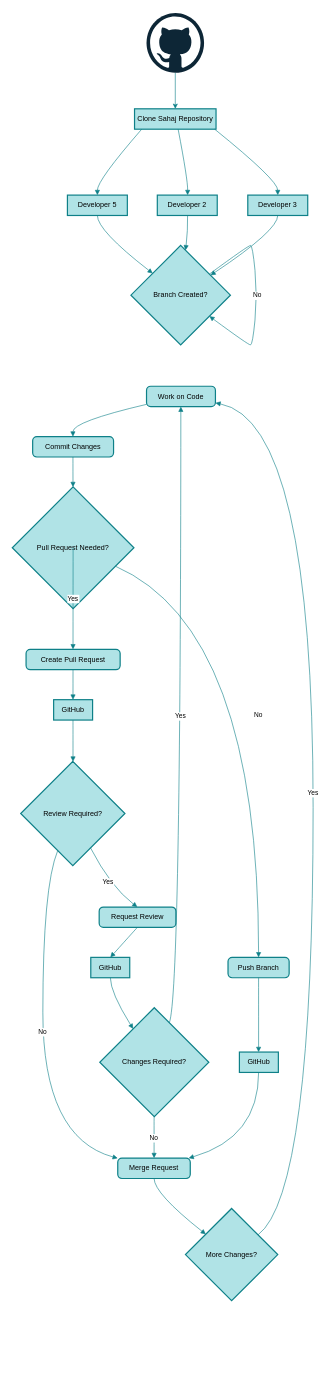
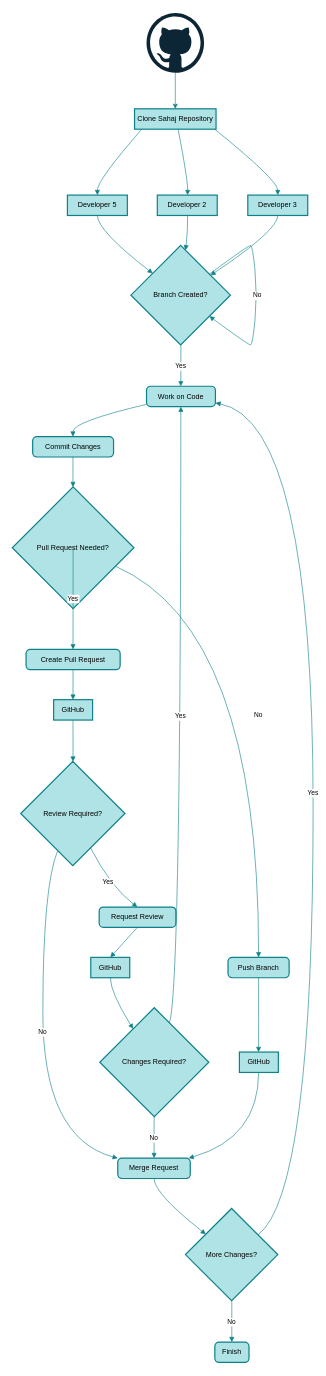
edge "Branch Created?" -> "Work on Code": added, label "Yes"
edge "More Changes?" -> "Finish": added, label "No"
node "Finish": added
